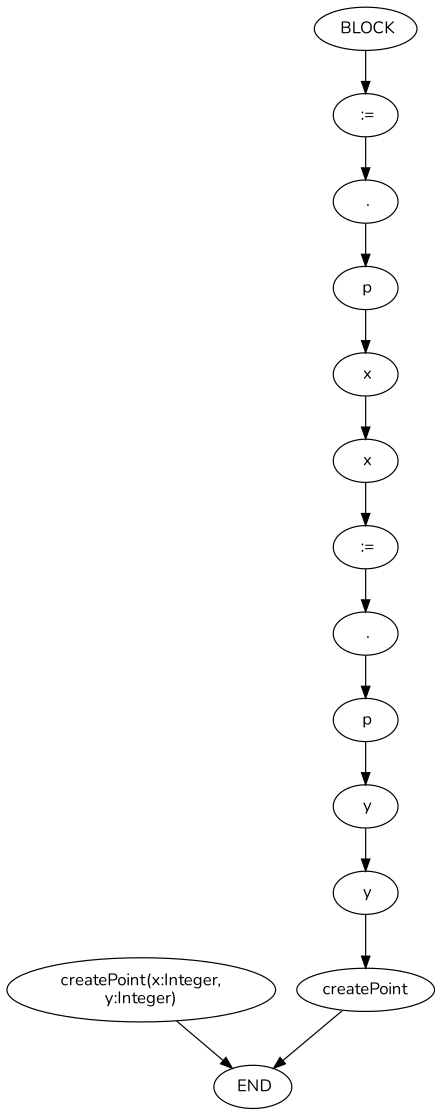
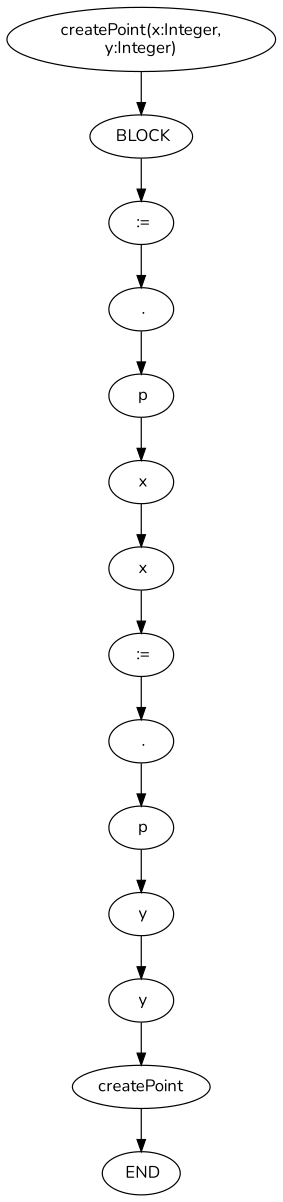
edge "createPoint(x:Integer, y:Integer)" -> "END": now "createPoint(x:Integer, y:Integer)" -> "BLOCK"
